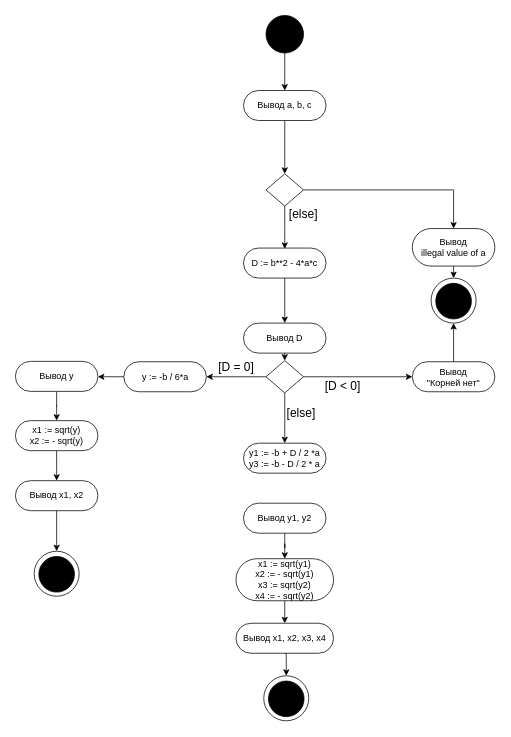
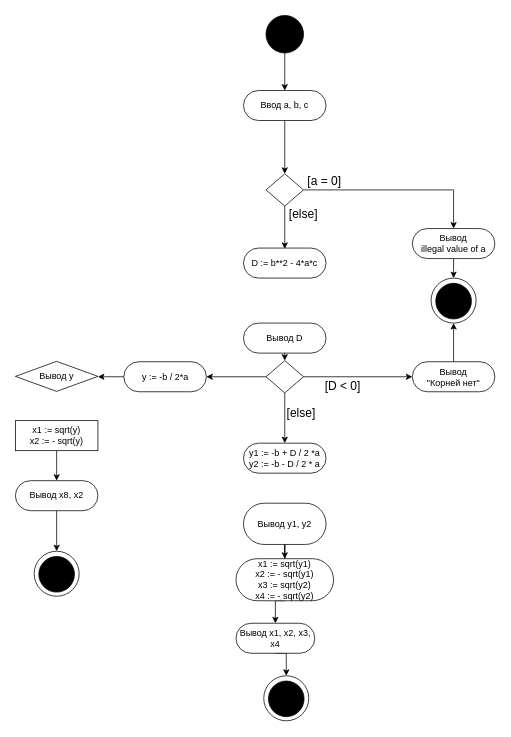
node "Вывод a, b, c": label "Вывод a, b, c" -> "Ввод a, b, c"
node "[a = 0]": added
node "Вывод illegal value of a": size 83x38 -> 83x30
edge "D := b**2 - 4*a*c" -> "Вывод D": removed
node "[D = 0]": removed
node "Вывод y": shape rounded rectangle -> diamond
node "y := -b / 6*a": label "y := -b / 6*a" -> "y := -b / 2*a"
edge "Вывод y" -> "x1 := sqrt(y) x2 := - sqrt(y)": removed
node "x1 := sqrt(y) x2 := - sqrt(y)": shape rounded rectangle -> rectangle
node "y1 := -b + D / 2 *a y3 := -b - D / 2 * a": label "y1 := -b + D / 2 *a y3 := -b - D / 2 * a" -> "y1 := -b + D / 2 *a y2 := -b - D / 2 * a"
node "Вывод x1, x2": label "Вывод x1, x2" -> "Вывод x8, x2"
node "Вывод y1, y2": size 83x30 -> 83x41
node "Вывод x1, x2, x3, x4": size 98x30 -> 79x30
